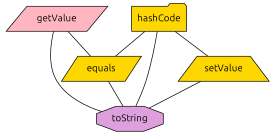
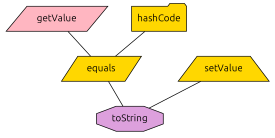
edge "hashCode" -- "setValue": removed
edge "hashCode" -- "toString": removed
edge "getValue" -- "toString": removed
